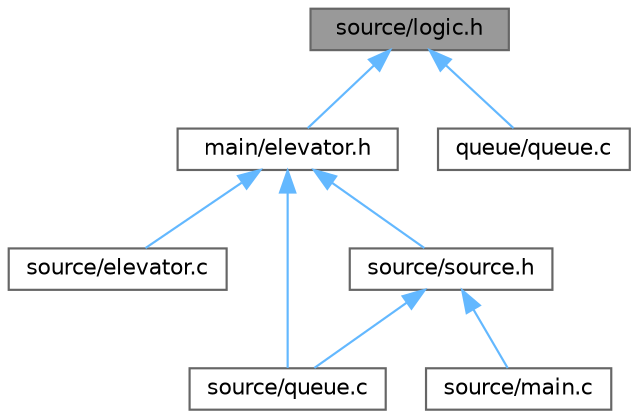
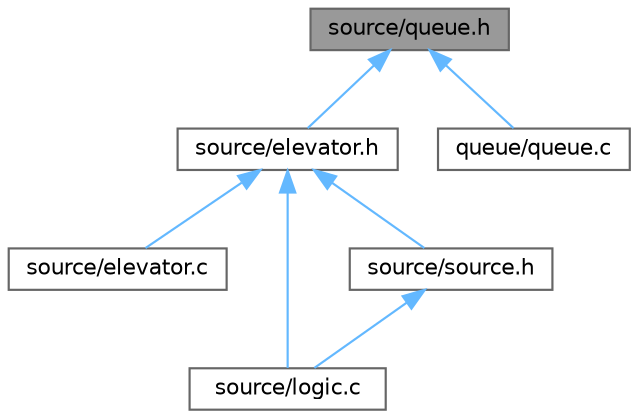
node "source/logic.h": label "source/logic.h" -> "source/queue.h"
node "main/elevator.h": label "main/elevator.h" -> "source/elevator.h"
node "source/queue.c": label "source/queue.c" -> "source/logic.c"
node "source/main.c": removed
